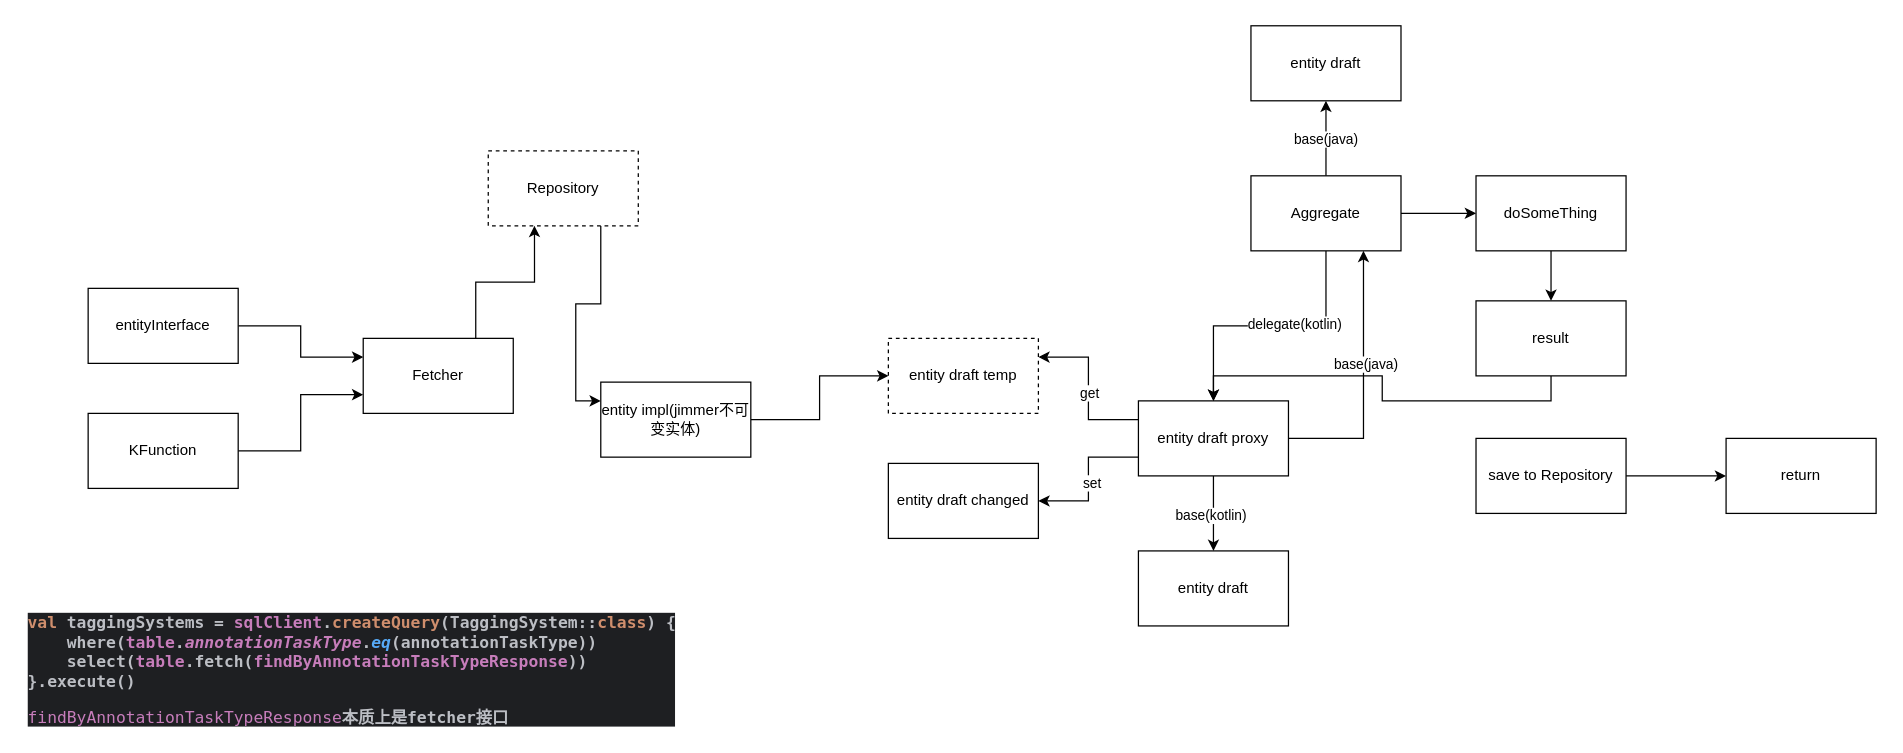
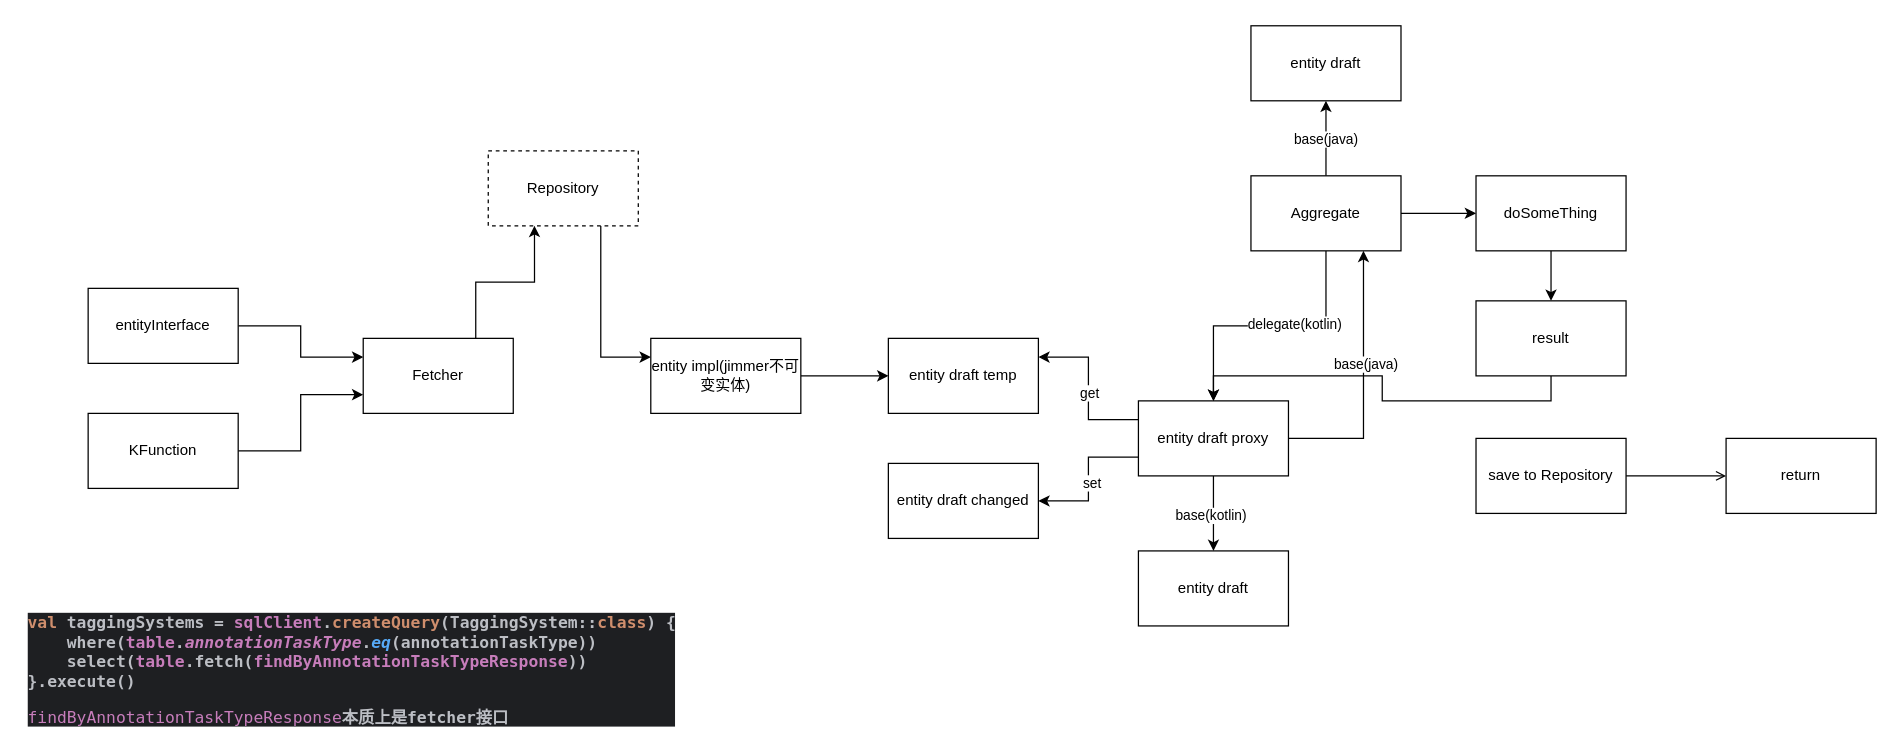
node "entity draft temp": style dashed -> solid
node "entity impl(jimmer不可变实体)": moved (676, 419) -> (726, 376)
edge "save to Repository" -> "return": arrowhead classic -> open
